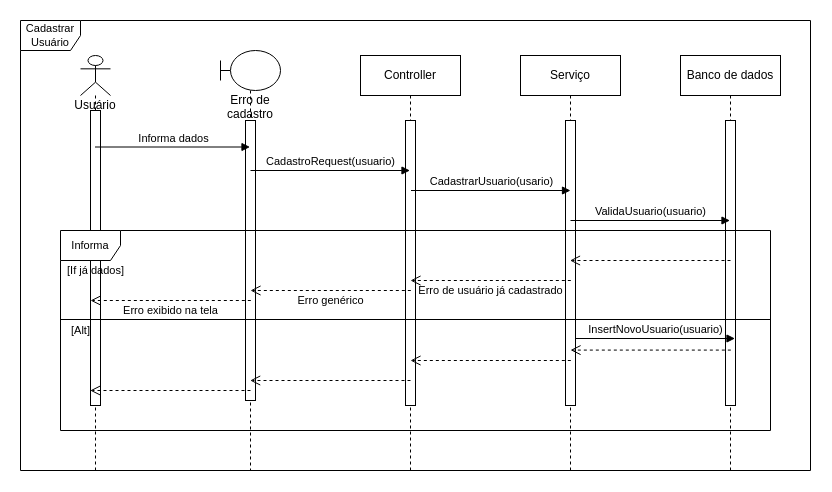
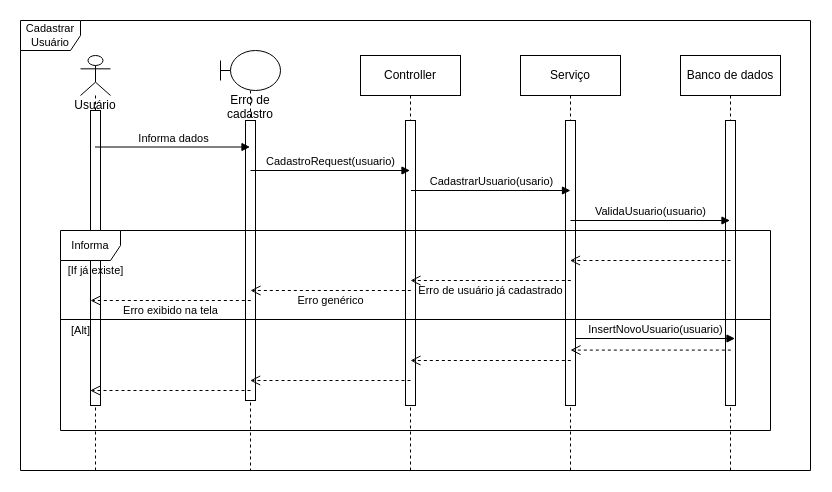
node "[If já dados]": label "[If já dados]" -> "[If já existe]"
